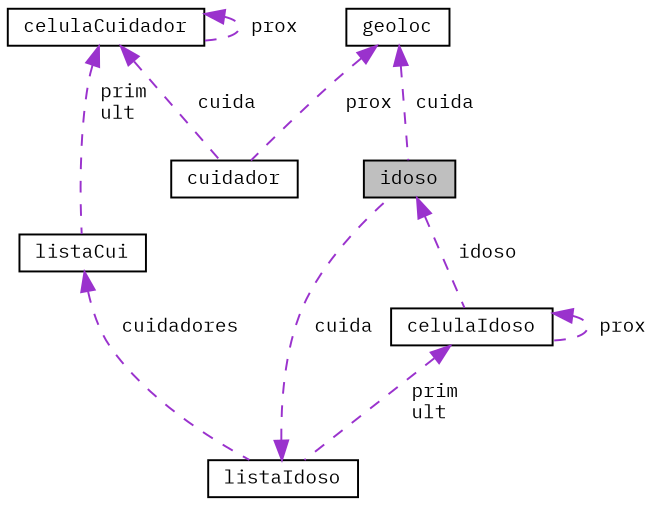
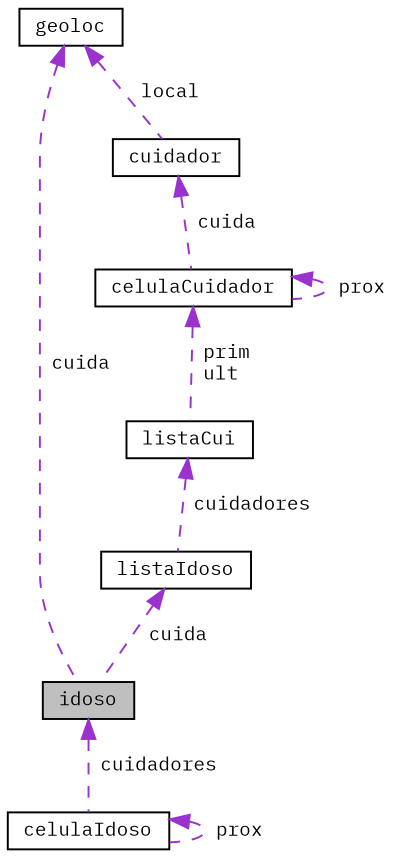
edge "cuidador" -> "geoloc": label " prox" -> " local"
edge "cuidador" -> "celulaCuidador": reversed
edge "celulaIdoso" -> "idoso": label " idoso" -> " cuidadores"
edge "listaIdoso" -> "celulaIdoso": removed, label "prim ult"
